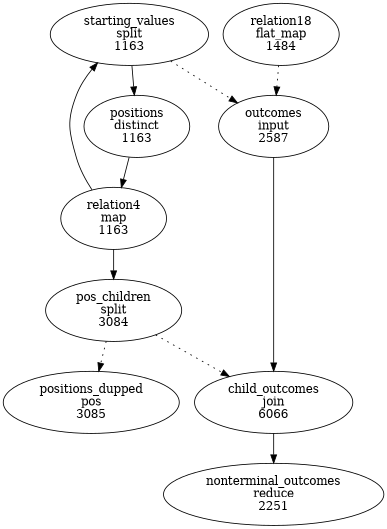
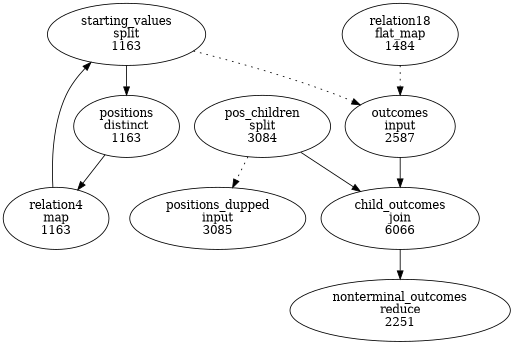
edge "relation4" -> "pos_children": removed
edge "pos_children" -> "child_outcomes": style dotted -> solid
node "positions_dupped": text "pos" -> "input"
